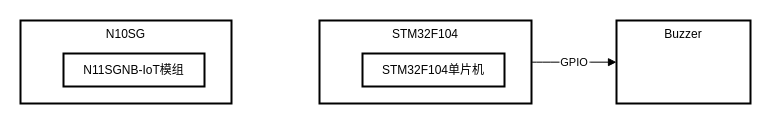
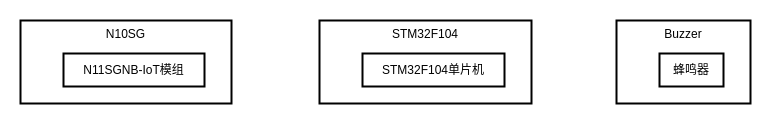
edge "STM32F104" -> "Buzzer": removed, label "GPIO"
node "蜂鸣器": added
